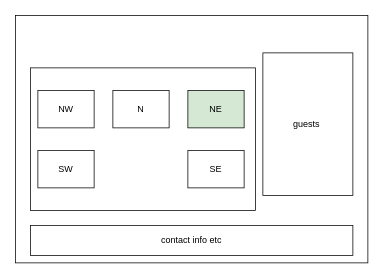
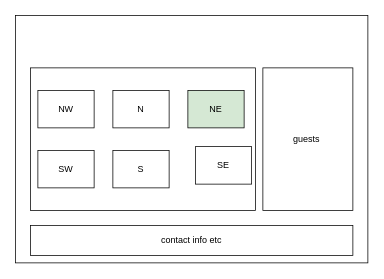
node "guests": moved (308, 124) -> (308, 139)
node "S": added
node "SE": moved (216, 169) -> (224, 165)
